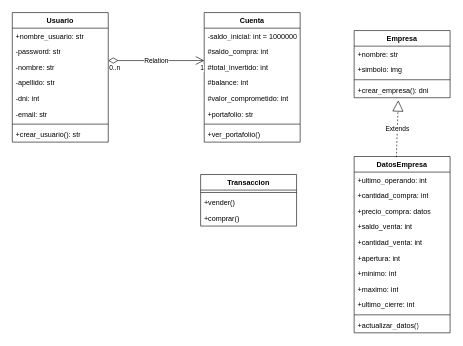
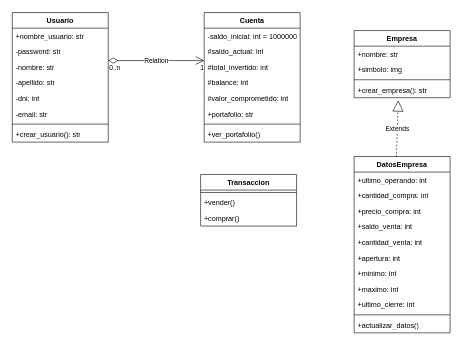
node "#saldo_compra: int": label "#saldo_compra: int" -> "#saldo_actual: int"
node "+crear_empresa(): dni": label "+crear_empresa(): dni" -> "+crear_empresa(): str"
node "+precio_compra: datos": label "+precio_compra: datos" -> "+precio_compra: int"
